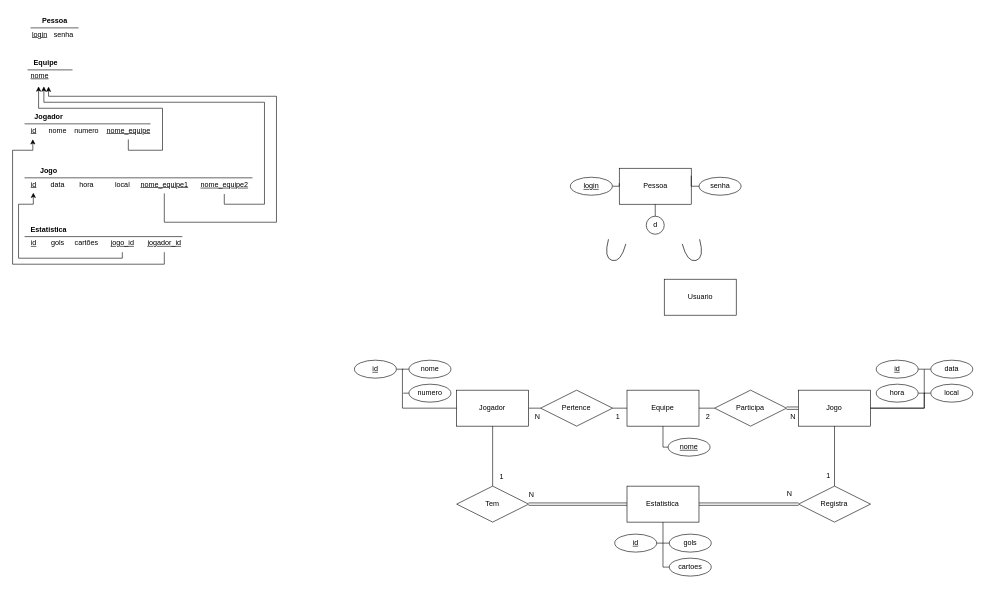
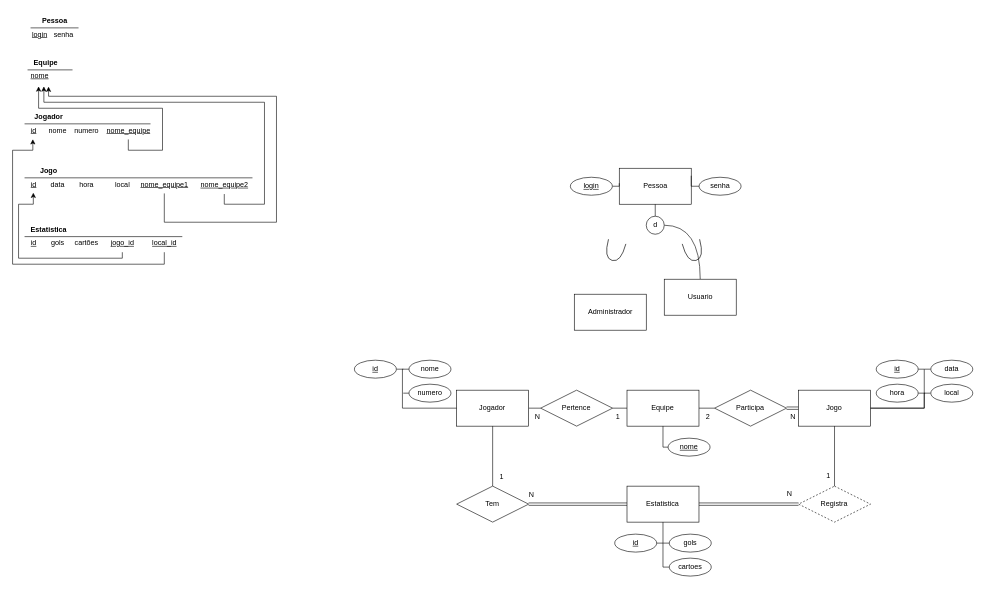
node "jogador_id": label "jogador_id" -> "local_id"
edge "d" -- "Usuario": added
node "Administrador": added
node "Registra": style solid -> dashed
